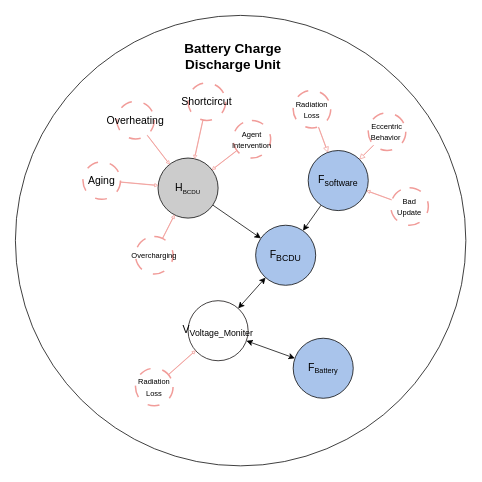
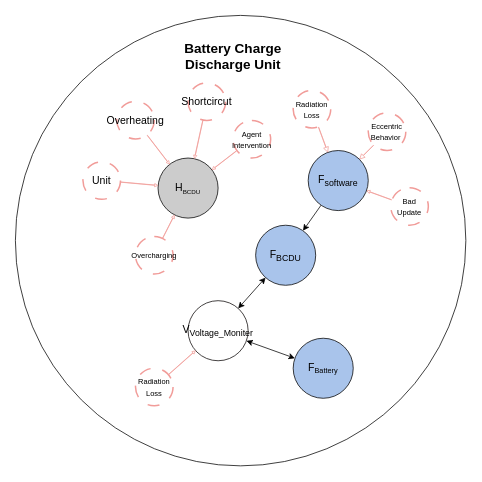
node "Aging": label "Aging" -> "Unit"
edge "HBCDU" -> "FBCDU": removed
